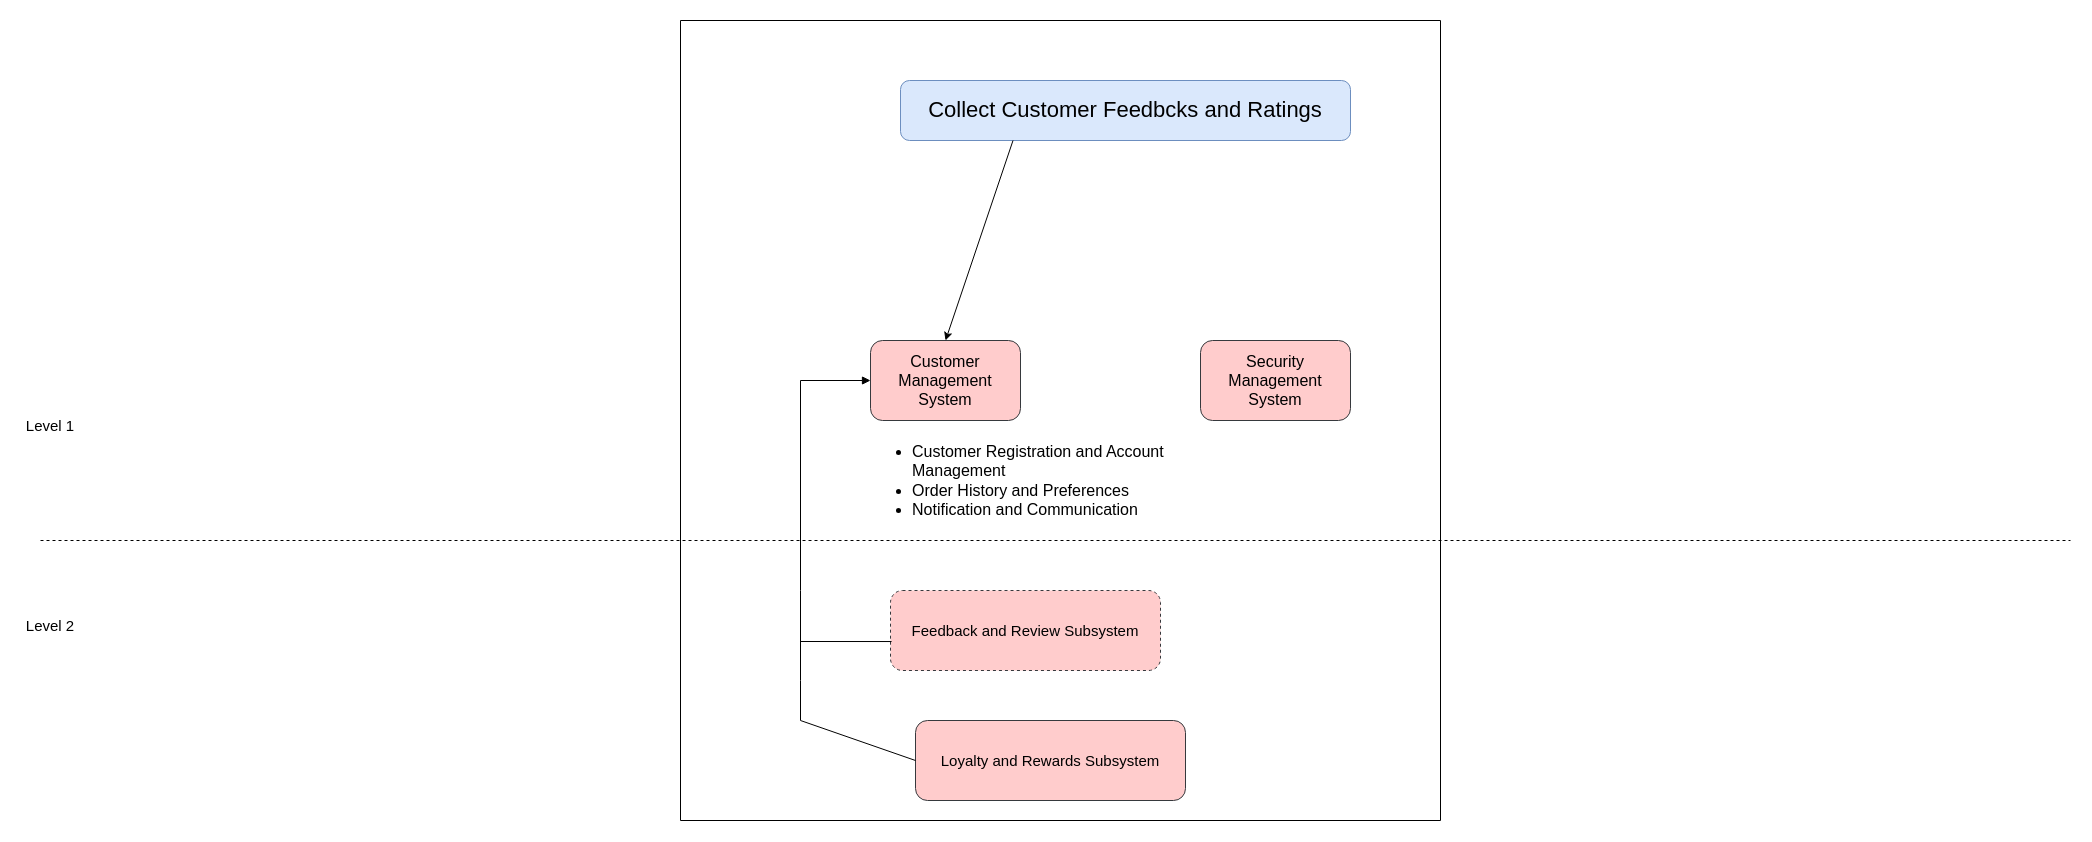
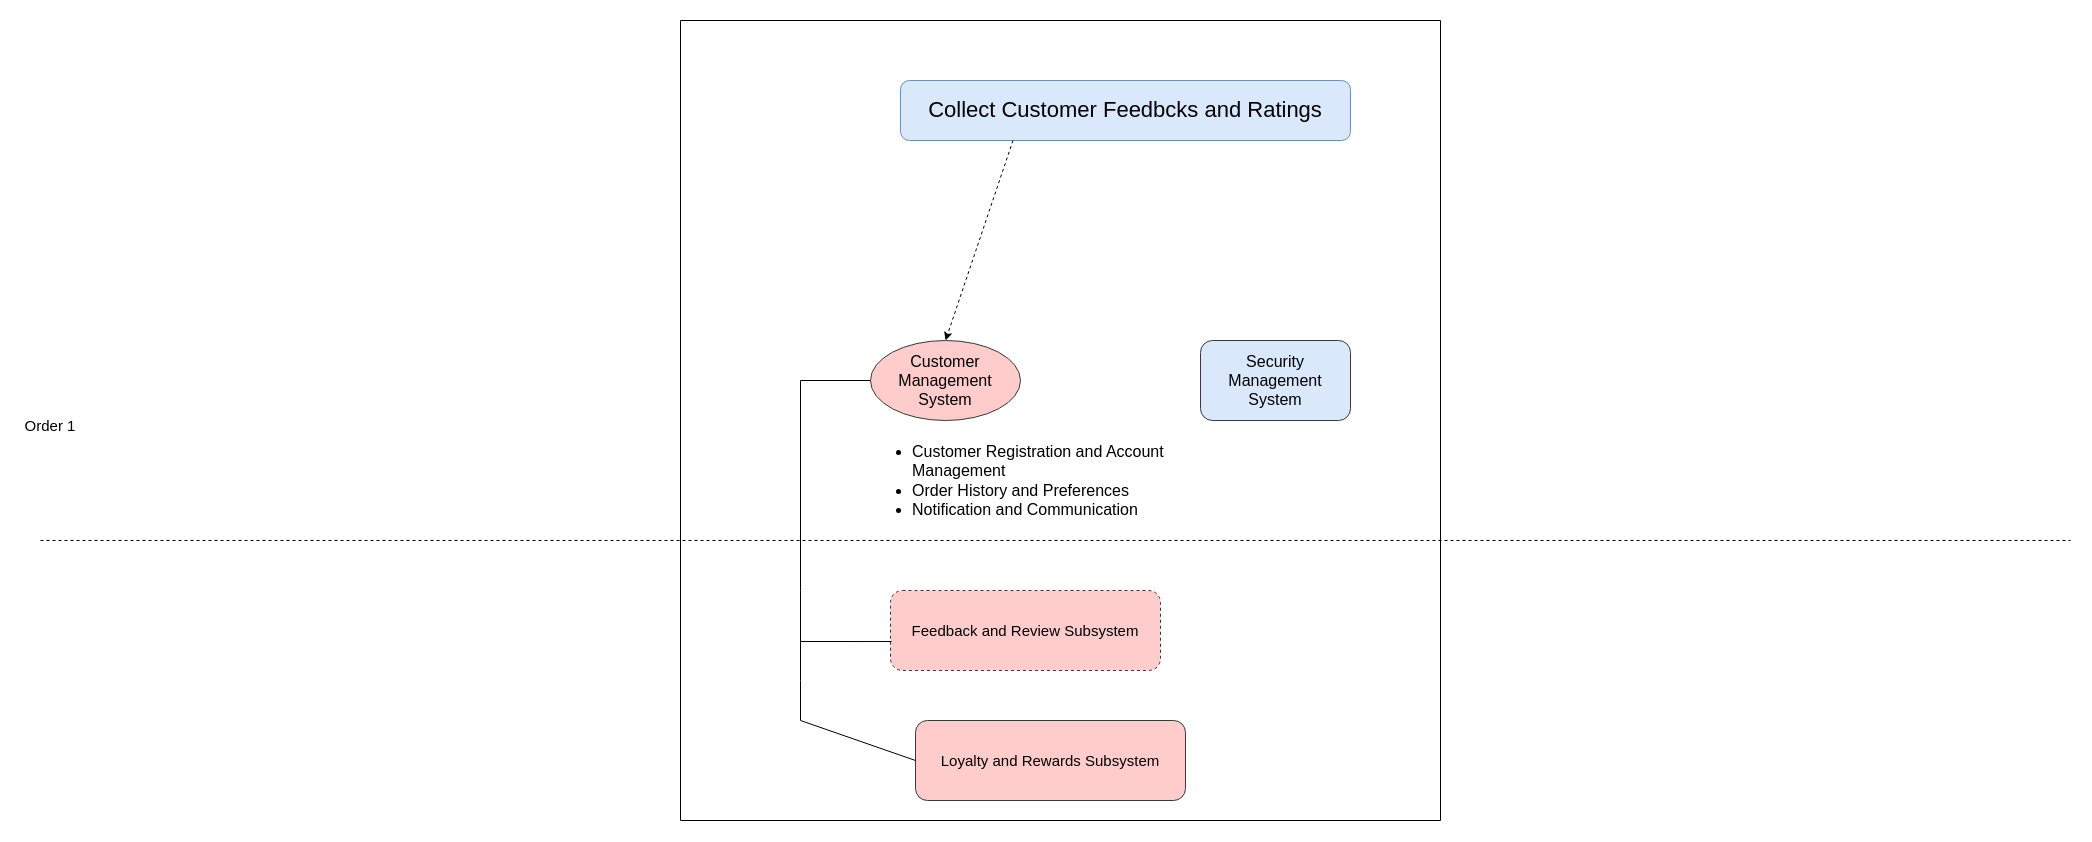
edge "Collect Customer Feedbcks and Ratings" -> "Customer Management System": style solid -> dashed
edge "Feedback and Review Subsystem" -> "Customer Management System": arrowhead block -> none
node "Customer Management System": shape rounded rectangle -> ellipse
node "Security Management System": fillcolor #ffcccc -> #dae8fc
node "Level 1": label "Level 1" -> "Order 1"
node "Level 2": removed
